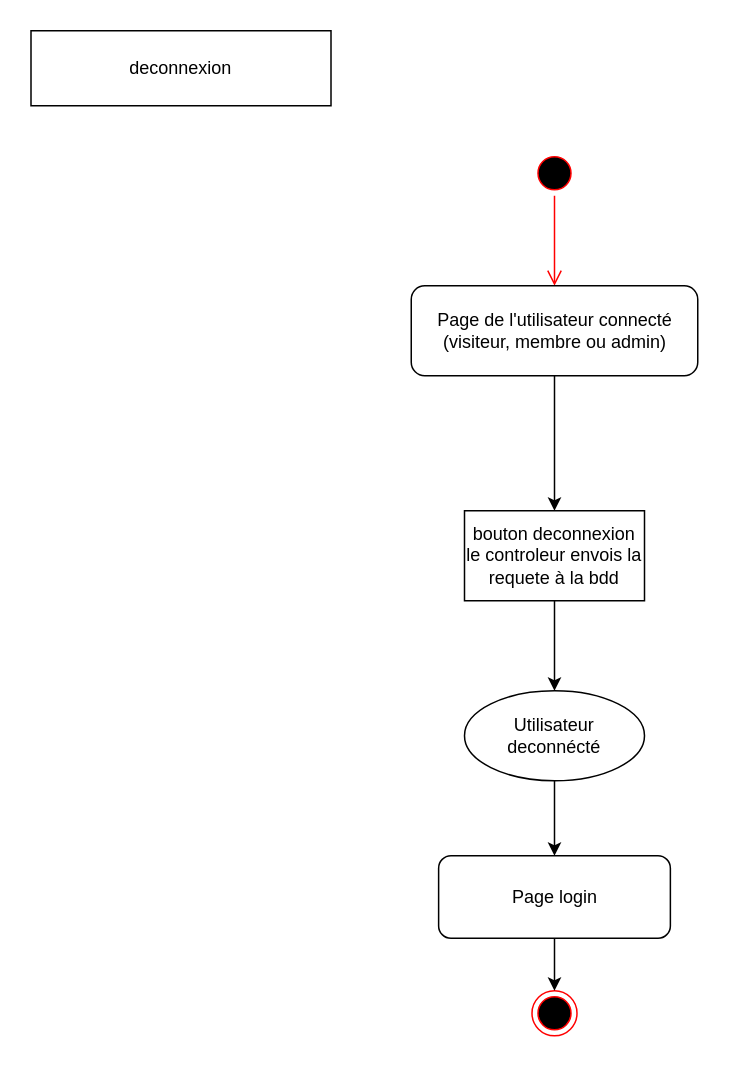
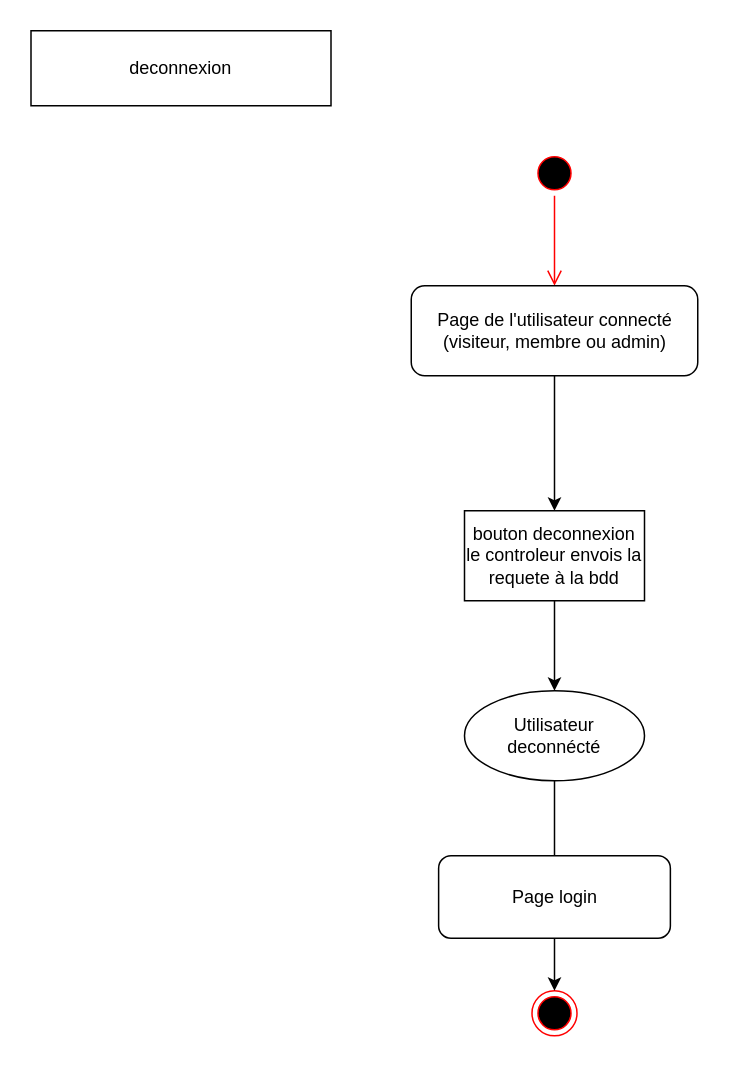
edge "Utilisateur deconnécté" -> "Page login": arrowhead classic -> none
